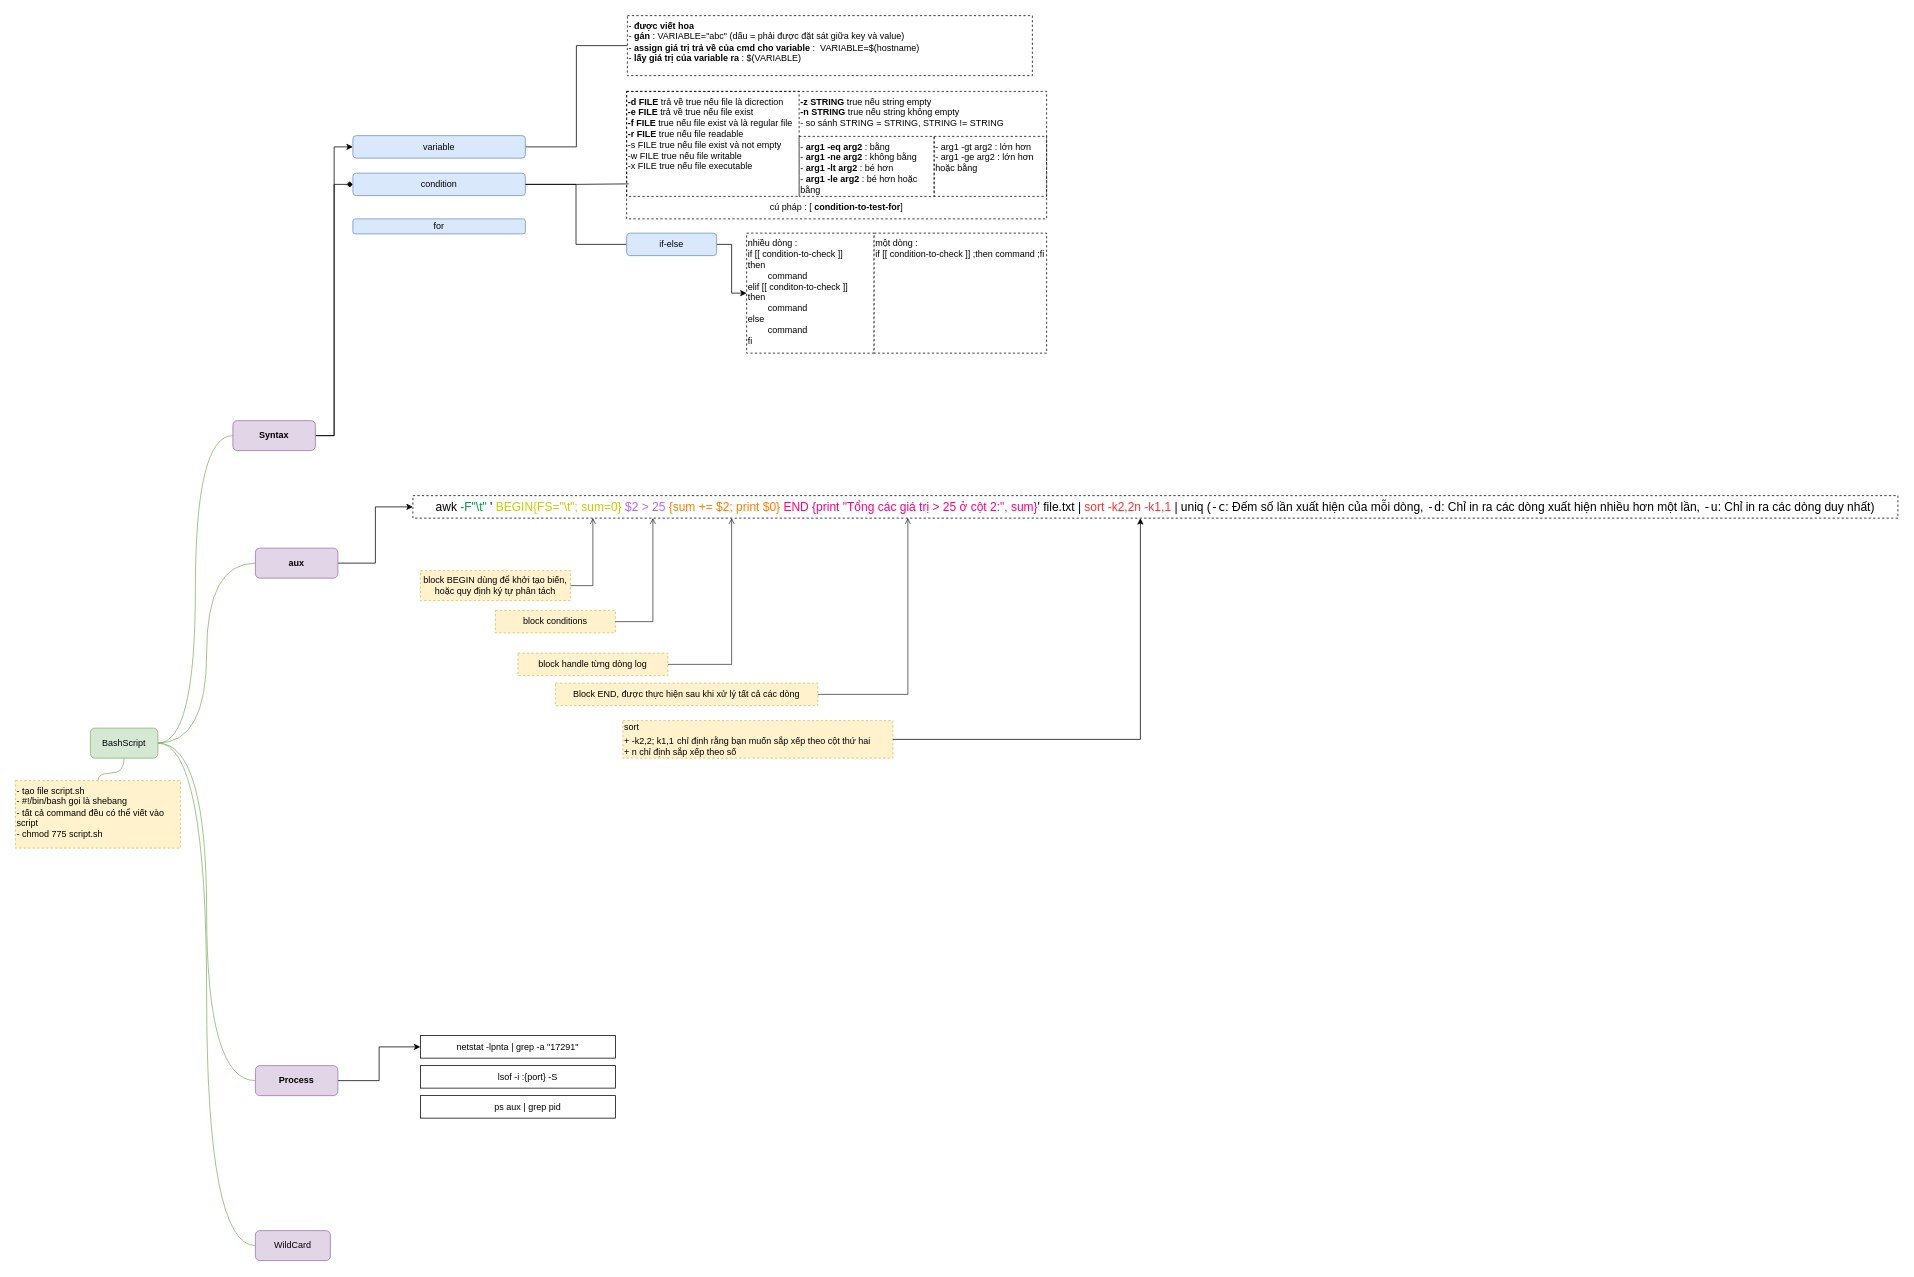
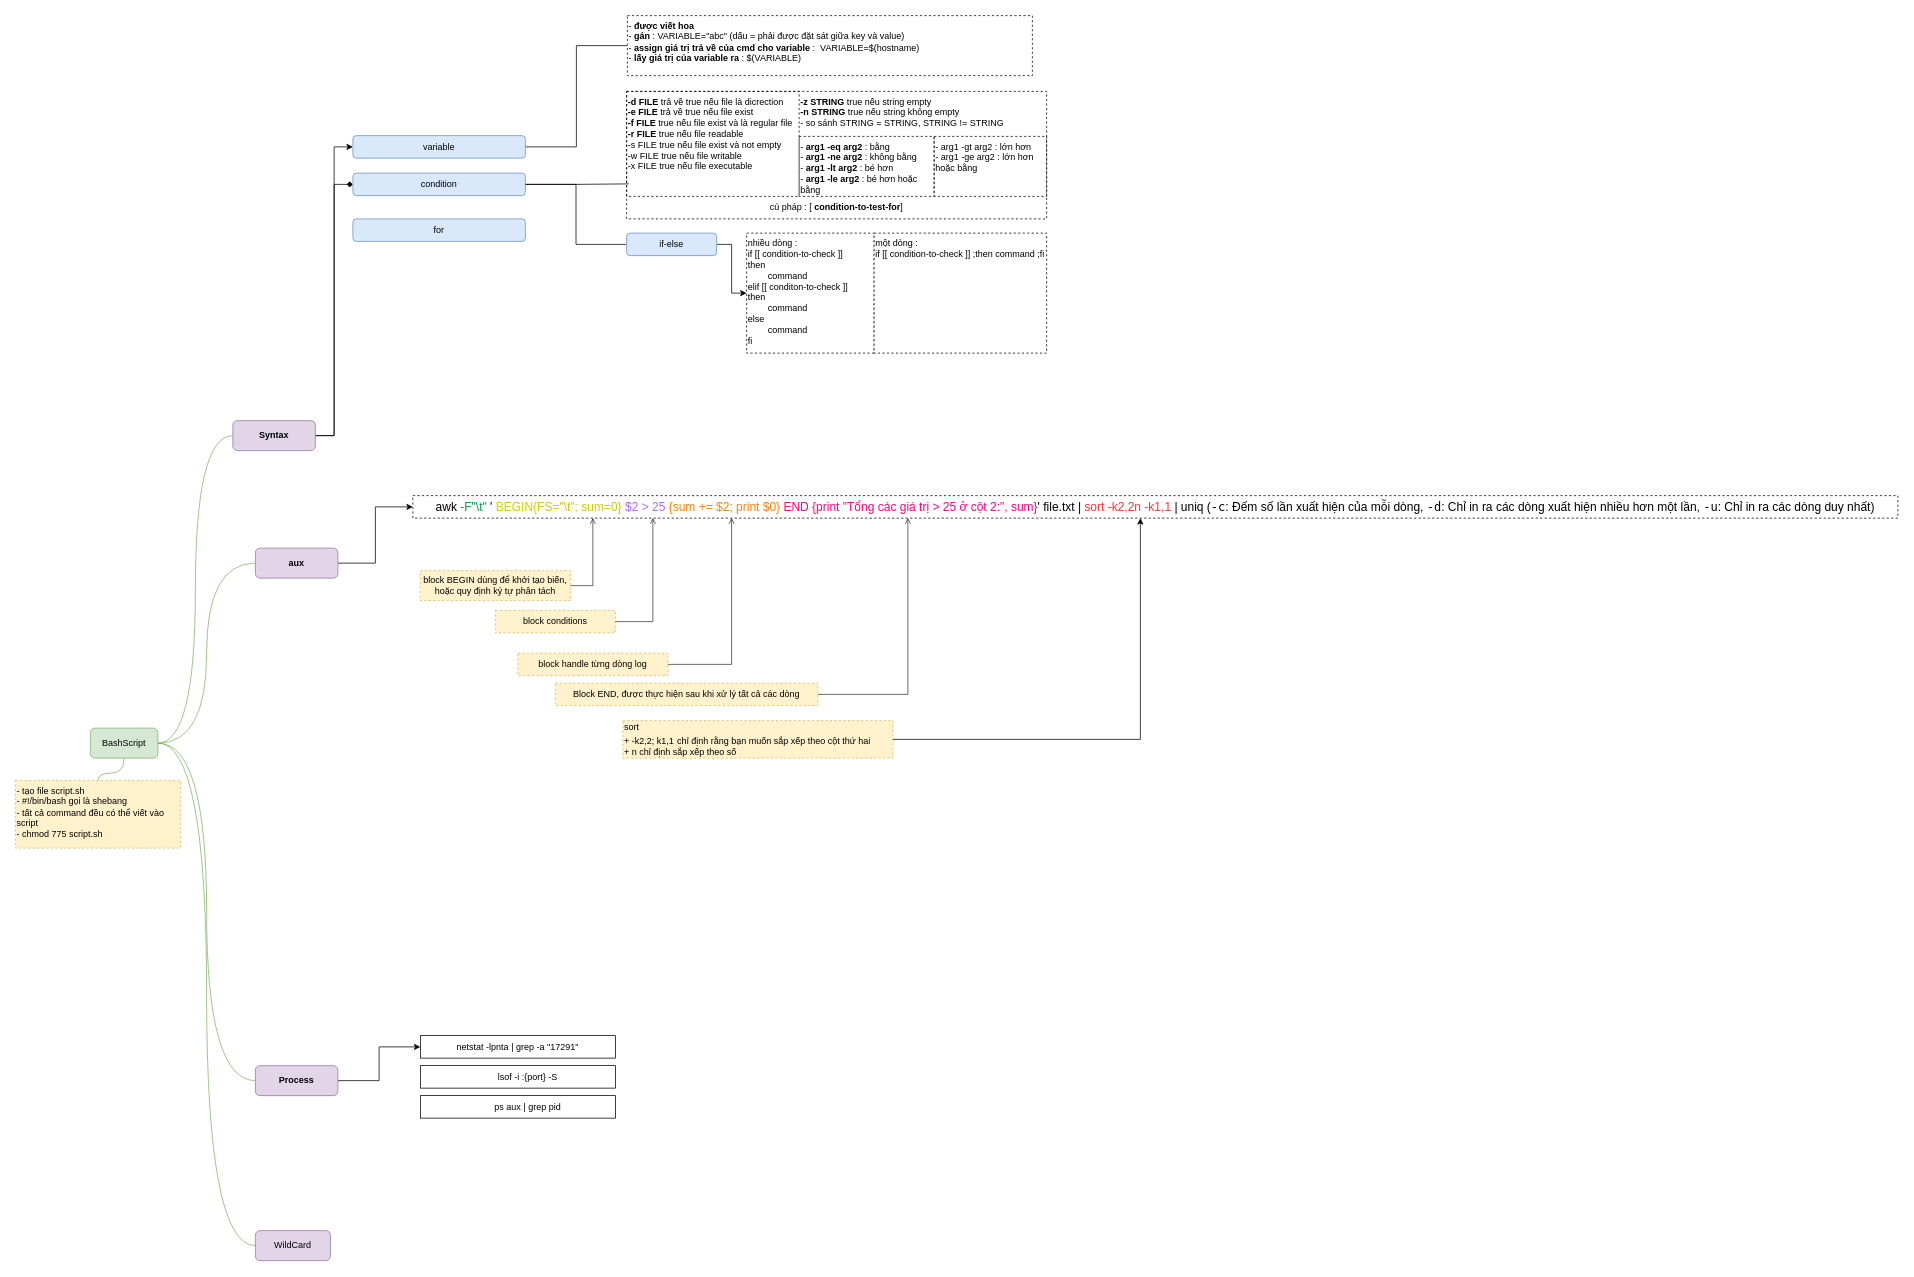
node "for": size 173x15 -> 173x23
